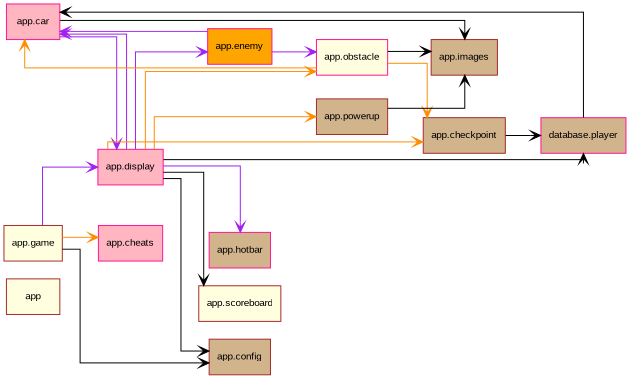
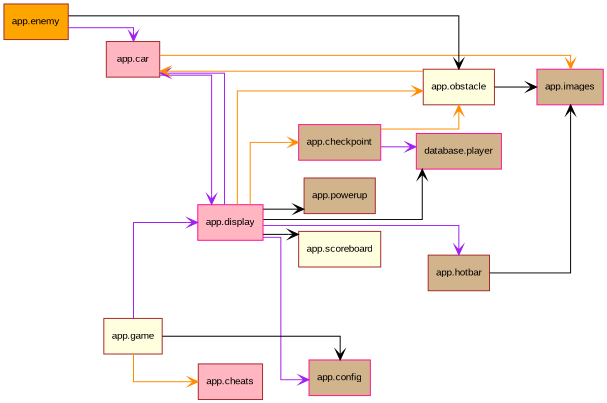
edge "database.player" -> "app.car": removed
edge "app.car" -> "app.images": color black -> darkorange
node "app.car": color deeppink -> brown
node "app.enemy": color deeppink -> brown
edge "app.enemy" -> "app.obstacle": color purple -> black
node "app.obstacle": color deeppink -> brown
node "app.images": color brown -> deeppink
edge "app.obstacle" -> "app.checkpoint": reversed
edge "app.display" -> "app.enemy": removed
edge "app.powerup" -> "app.images": now "app.hotbar" -> "app.images"
edge "app.display" -> "app.powerup": color darkorange -> black
node "app.checkpoint": color brown -> deeppink
edge "app.checkpoint" -> "database.player": color black -> purple
node "app.cheats": color deeppink -> brown
node "app.hotbar": color deeppink -> brown
edge "app.display" -> "app.config": color black -> purple
node "app": removed
node "app.config": color brown -> deeppink
